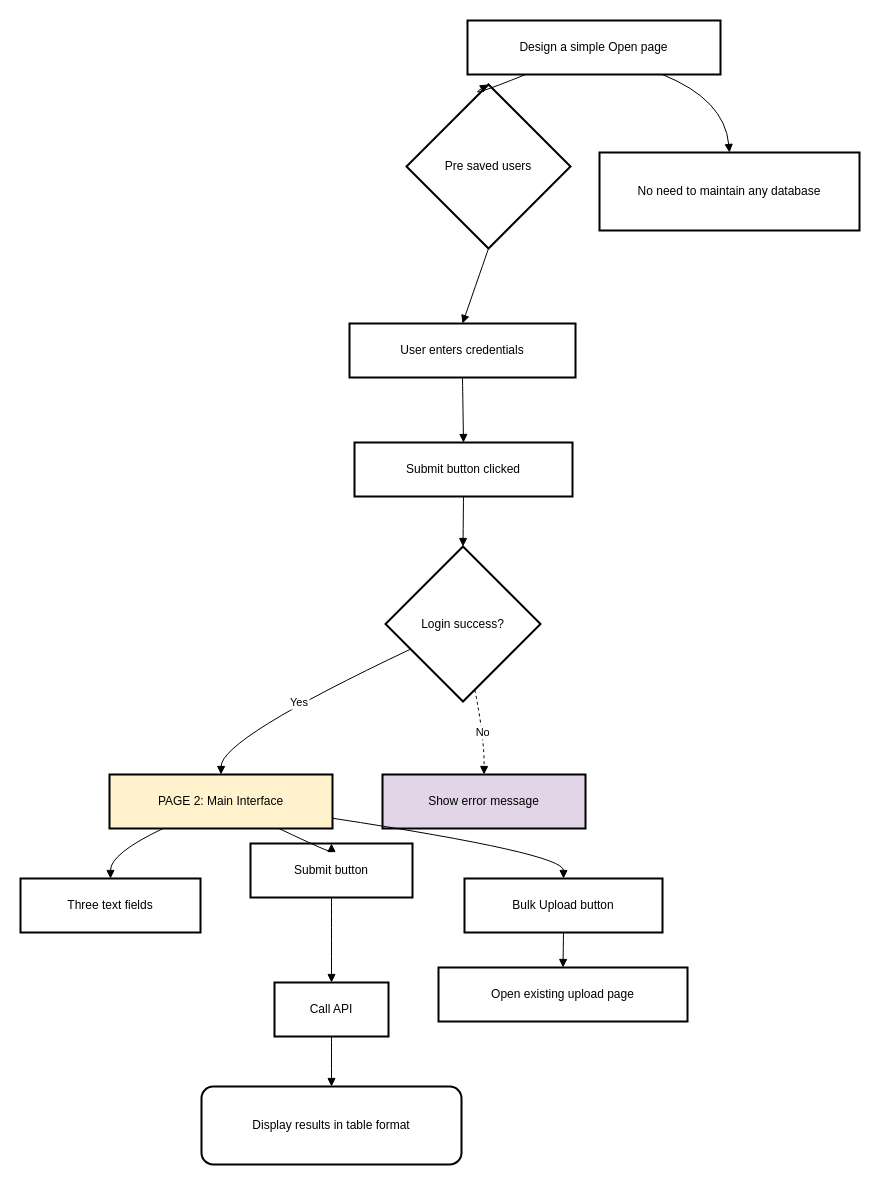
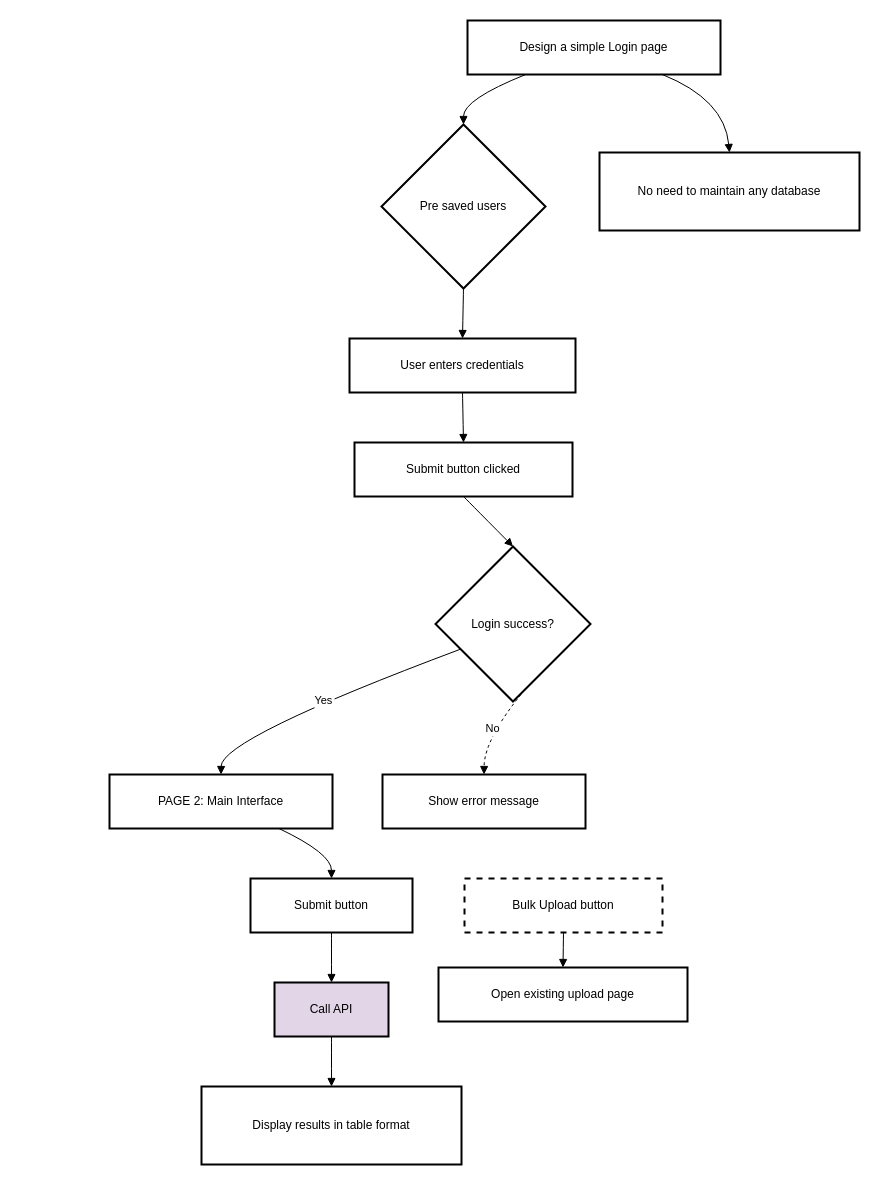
node "Design a simple Open page": label "Design a simple Open page" -> "Design a simple Login page"
node "Pre saved users": moved (489, 167) -> (464, 207)
node "User enters credentials": moved (463, 351) -> (463, 366)
node "Login success?": moved (463, 624) -> (513, 624)
node "PAGE 2: Main Interface": fillcolor #fff2cc -> #ffffff
node "Show error message": fillcolor #e1d5e7 -> #ffffff
edge "PAGE 2: Main Interface" -> "Bulk Upload button": removed
edge "PAGE 2: Main Interface" -> "Three text fields": removed
node "Submit button": moved (332, 871) -> (332, 906)
node "Three text fields": removed
node "Bulk Upload button": style solid -> dashed
node "Call API": fillcolor #ffffff -> #e1d5e7
node "Display results in table format": shape rounded rectangle -> rectangle
